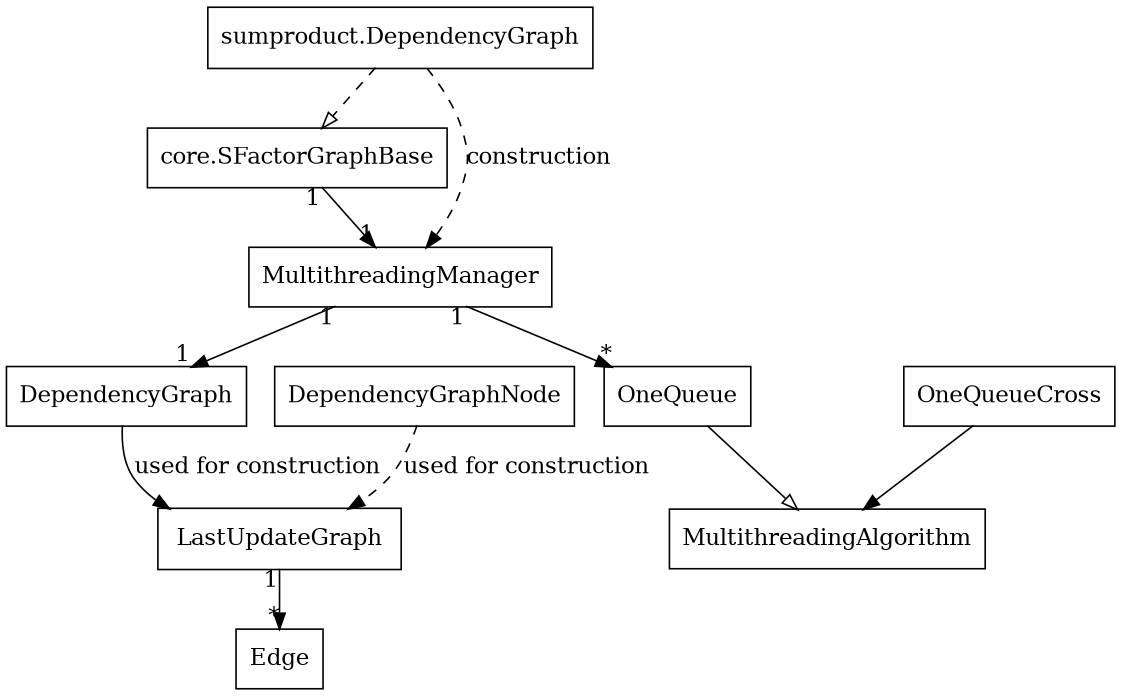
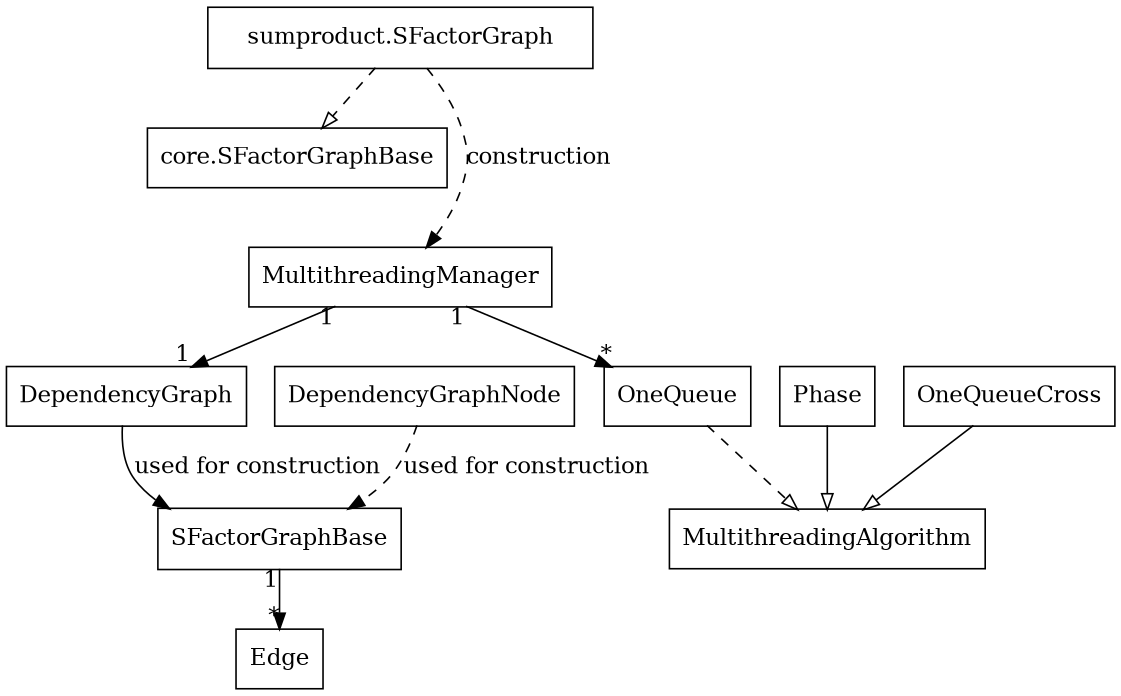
node "sumproduct.DependencyGraph": label "sumproduct.DependencyGraph" -> "sumproduct.SFactorGraph"
edge "core.SFactorGraphBase" -> "MultithreadingManager": removed
node "Phase": added
edge "OneQueue" -> "MultithreadingAlgorithm": style solid -> dashed
edge "OneQueueCross" -> "MultithreadingAlgorithm": arrowhead normal -> empty
node "LastUpdateGraph": label "LastUpdateGraph" -> "SFactorGraphBase"
